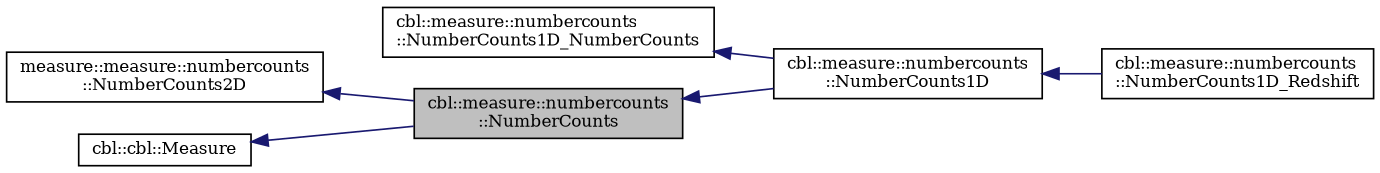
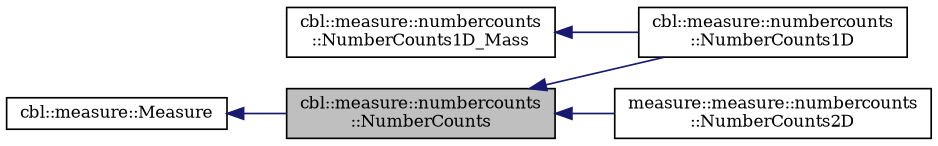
node "cbl::measure::numbercounts ::NumberCounts1D_NumberCounts": label "cbl::measure::numbercounts ::NumberCounts1D_NumberCounts" -> "cbl::measure::numbercounts ::NumberCounts1D_Mass"
node "cbl::measure::numbercounts ::NumberCounts1D_Redshift": removed
edge "cbl::measure::numbercounts ::NumberCounts" -> "measure::measure::numbercounts ::NumberCounts2D": reversed
node "cbl::cbl::Measure": label "cbl::cbl::Measure" -> "cbl::measure::Measure"
